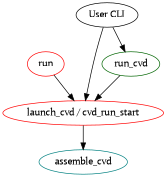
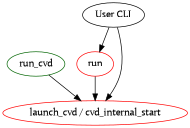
edge "User CLI" -> "run_cvd": now "User CLI" -> "run"
node "launch_cvd / cvd_run_start": label "launch_cvd / cvd_run_start" -> "launch_cvd / cvd_internal_start"
node "assemble_cvd": removed
